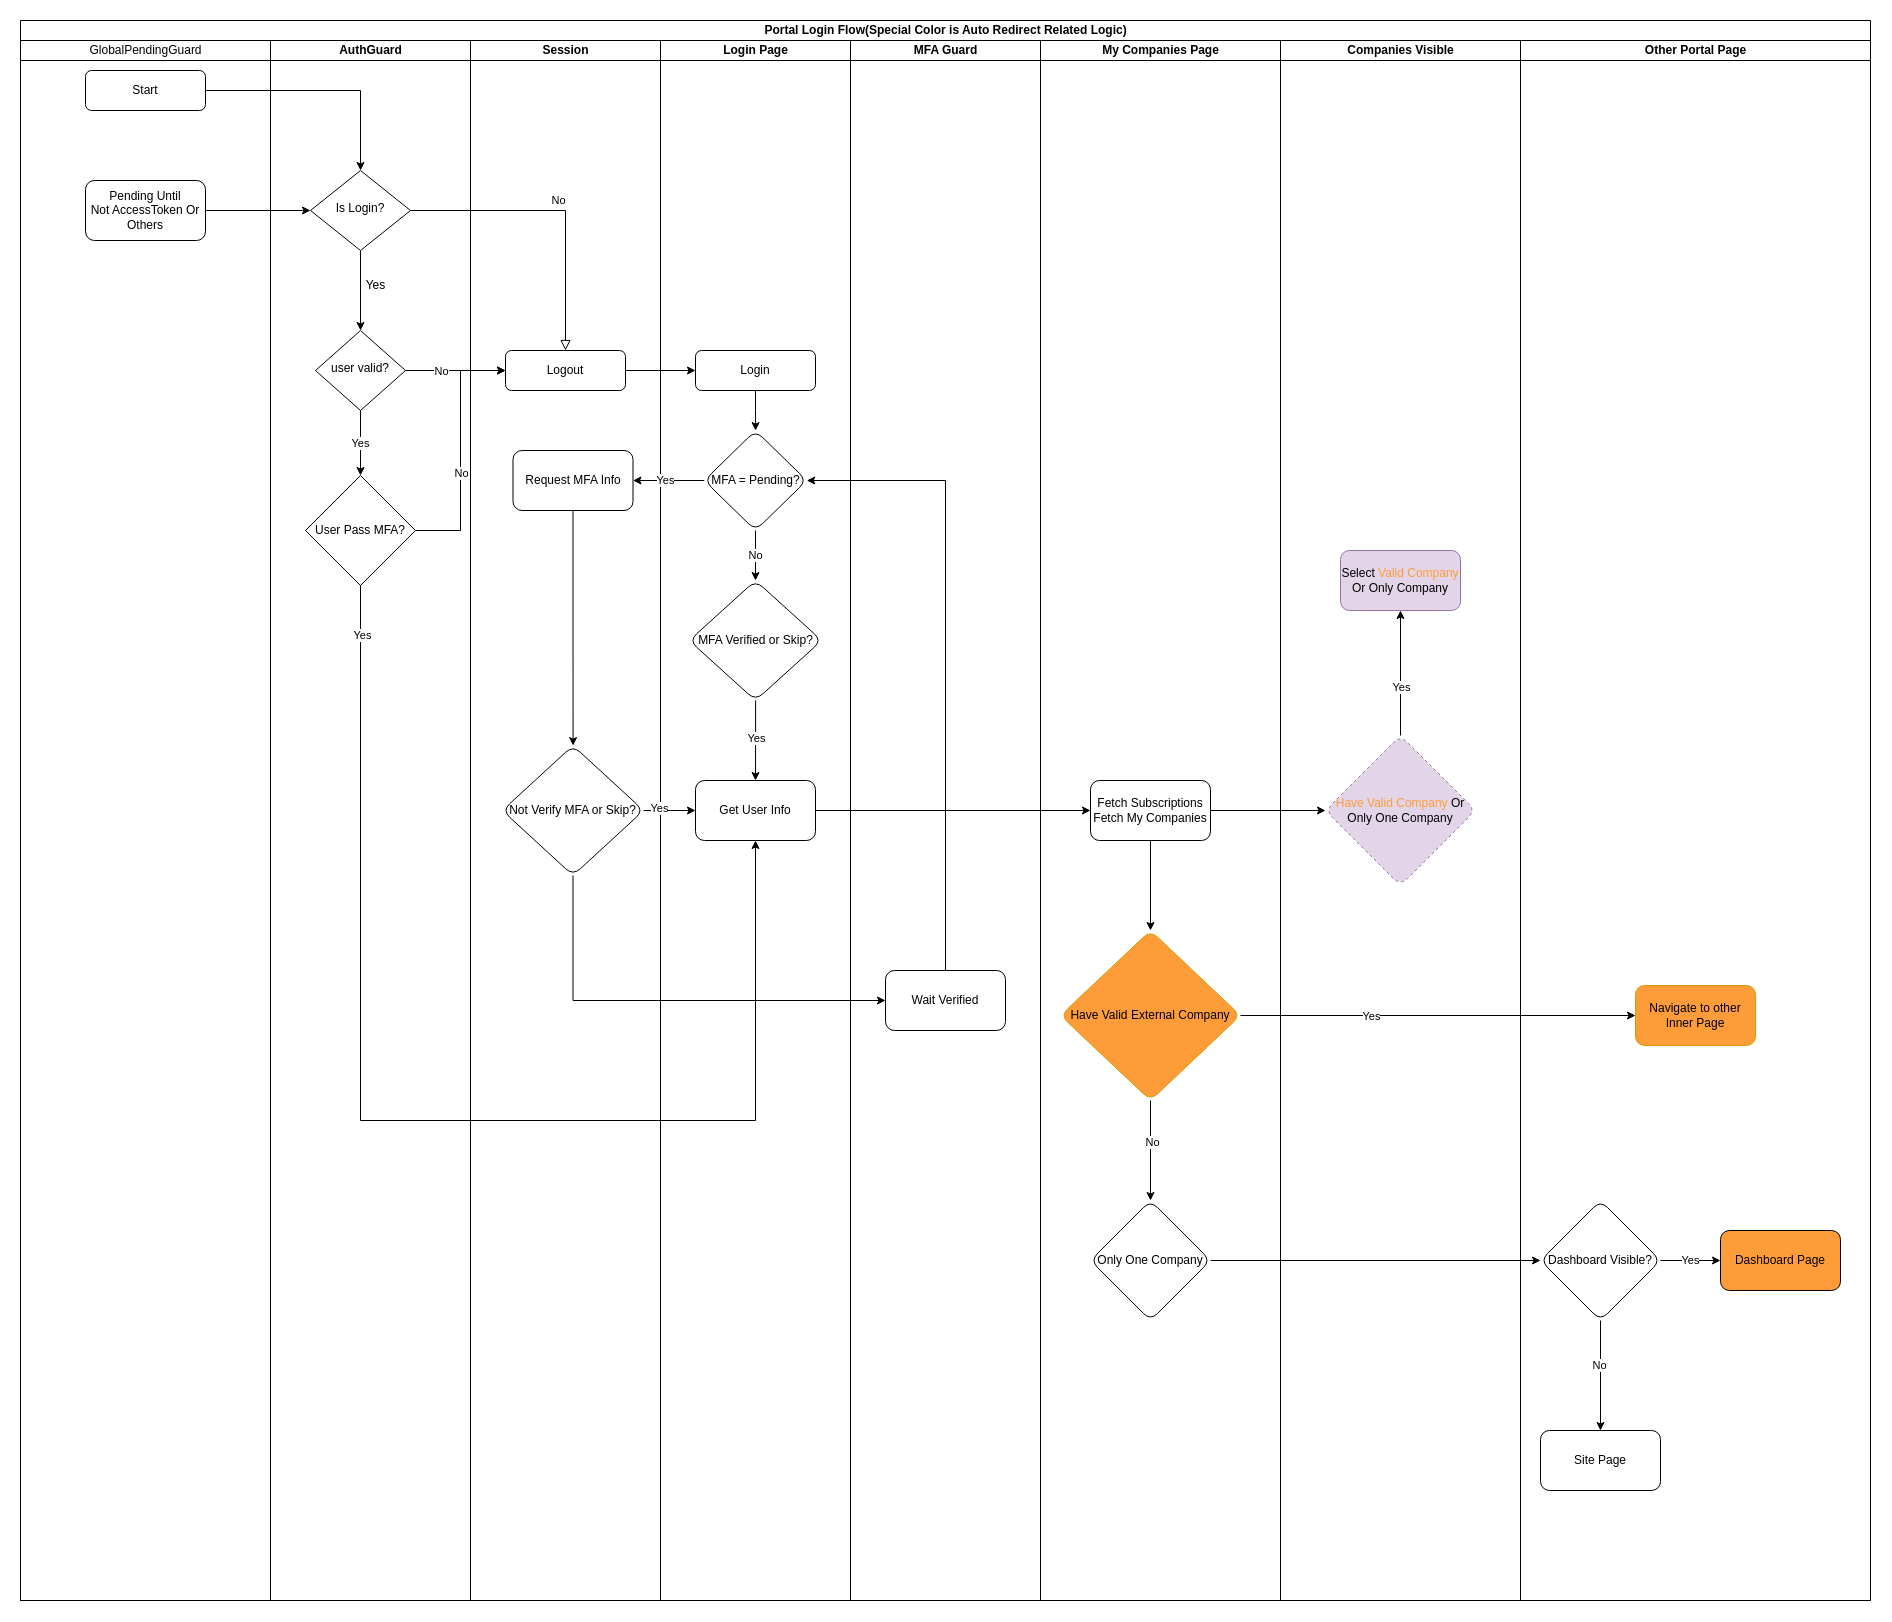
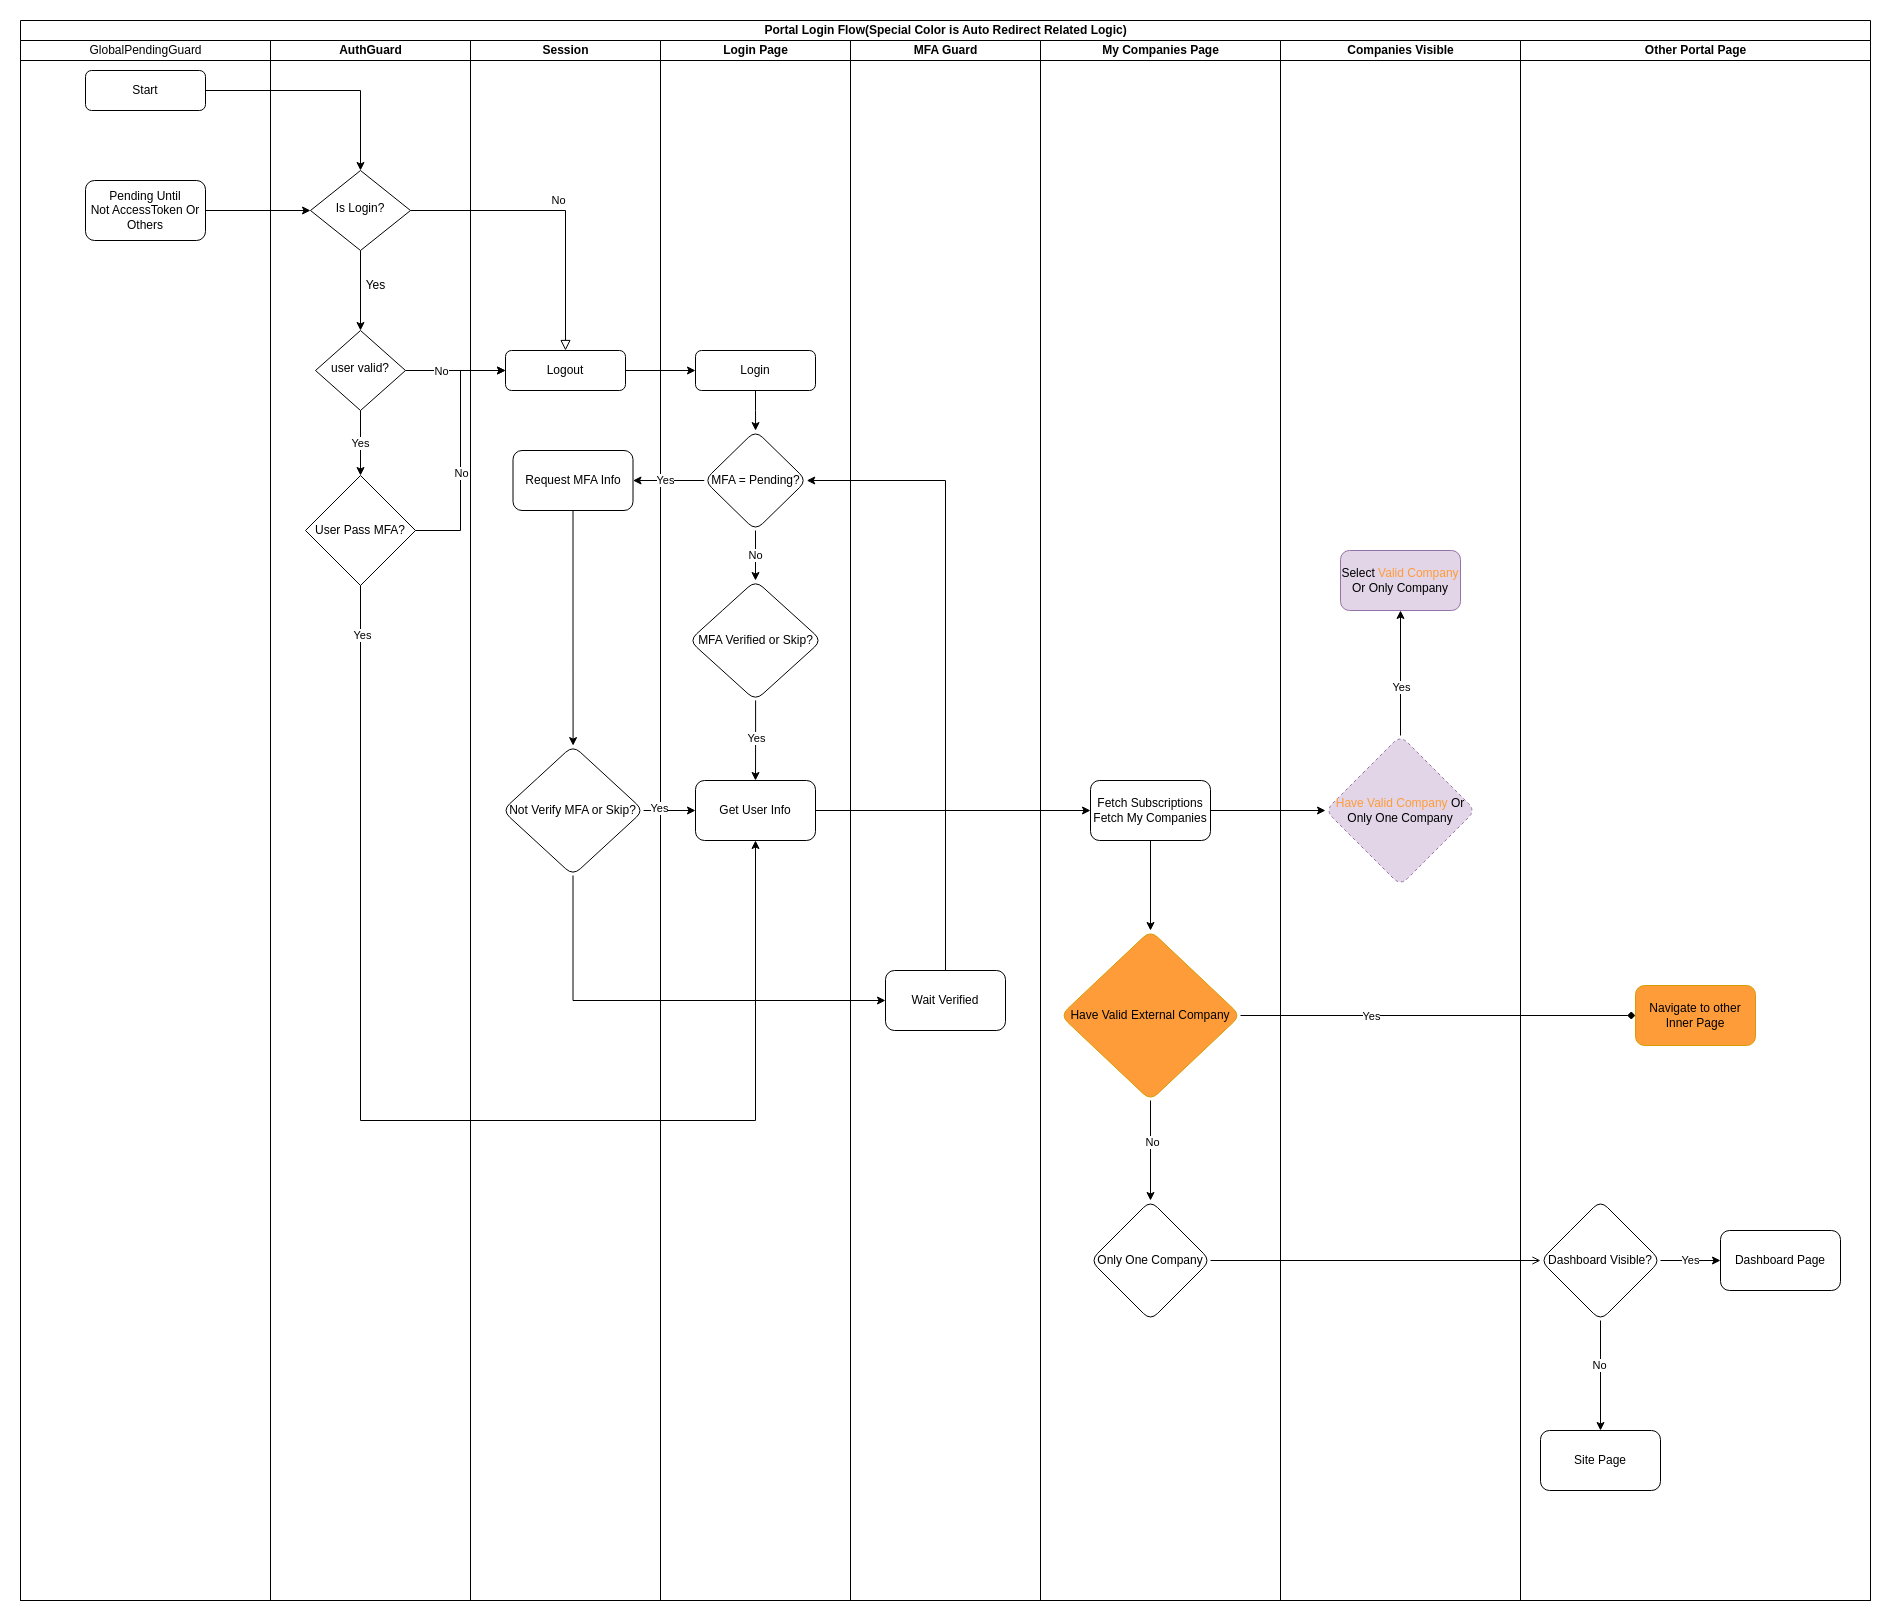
edge "Have Valid External Company" -> "Navigate to other Inner Page": arrowhead classic -> diamond
edge "Only One Company" -> "Dashboard Visible?": arrowhead classic -> open
node "Dashboard Page": fillcolor #ff9c3a -> #ffffff
